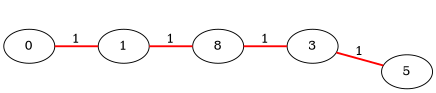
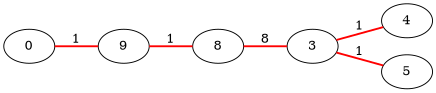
node "4": added
edge "8" -- "3": label "1" -> "8"
node "1": label "1" -> "9"
